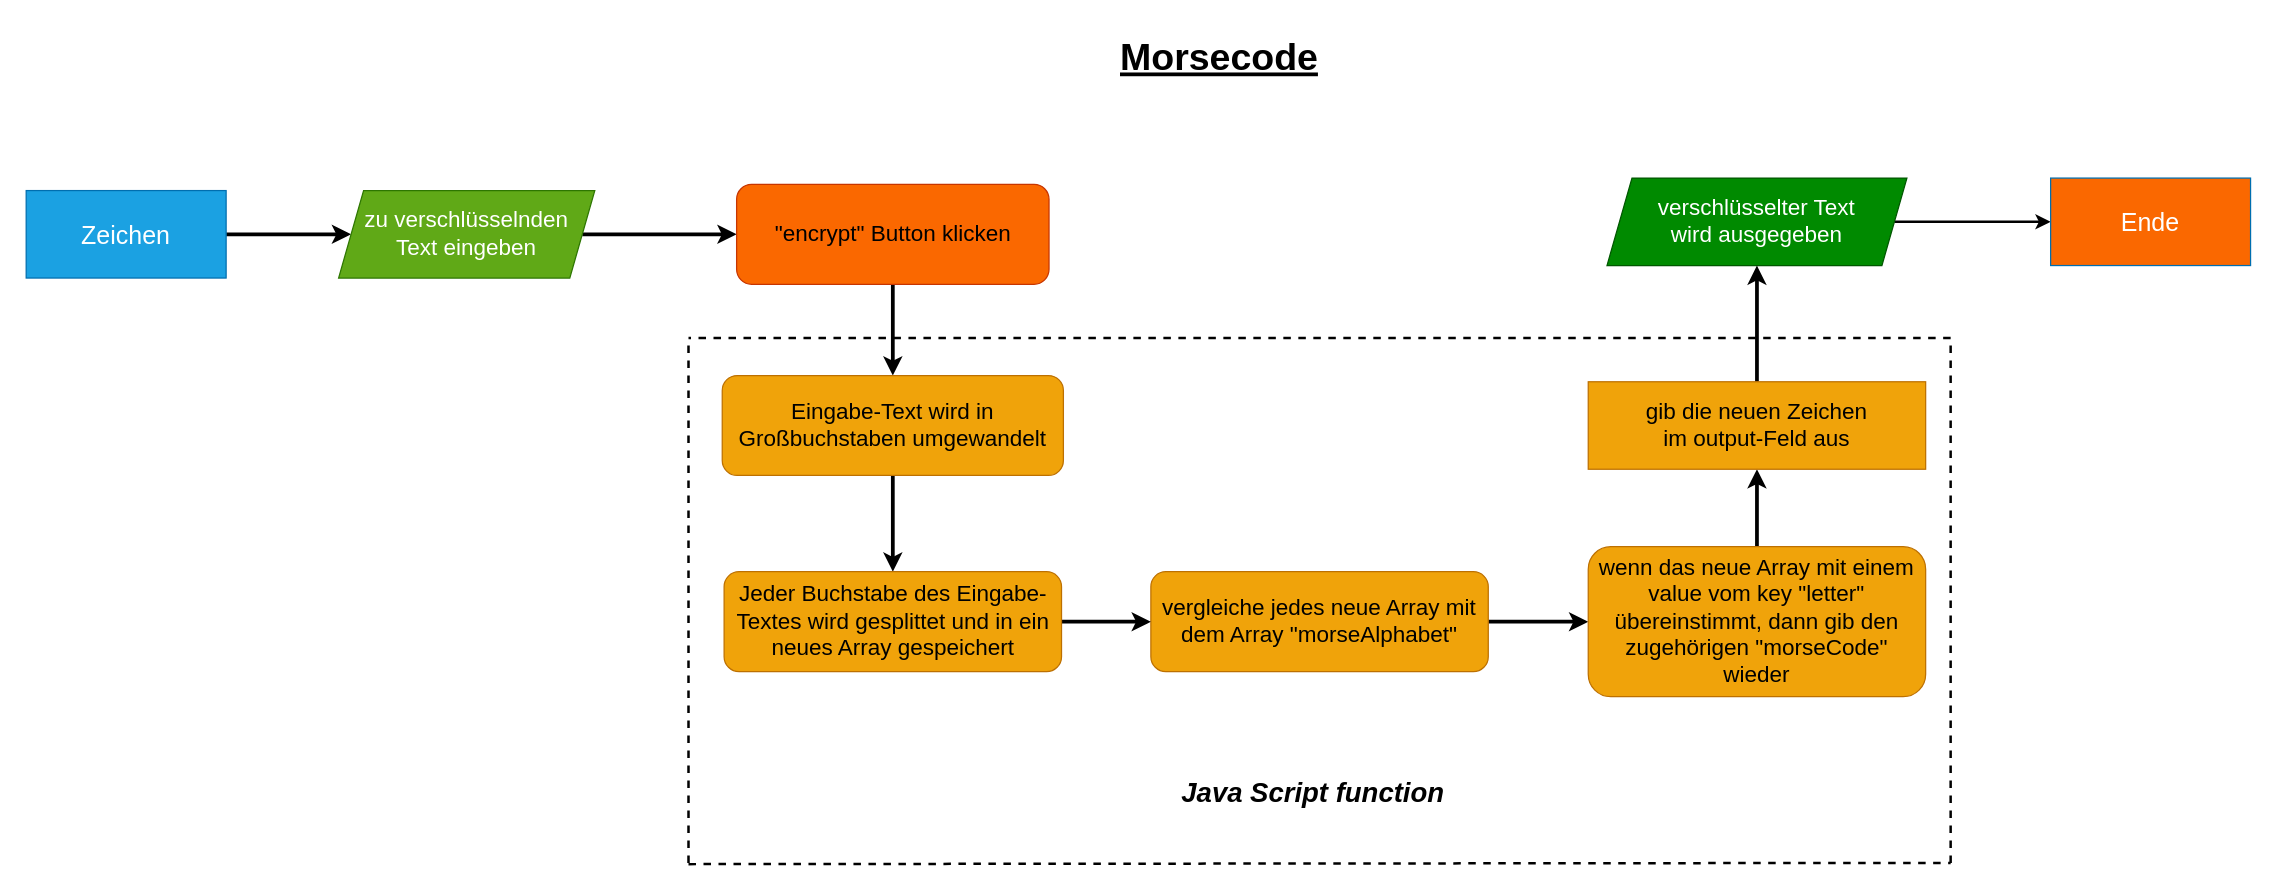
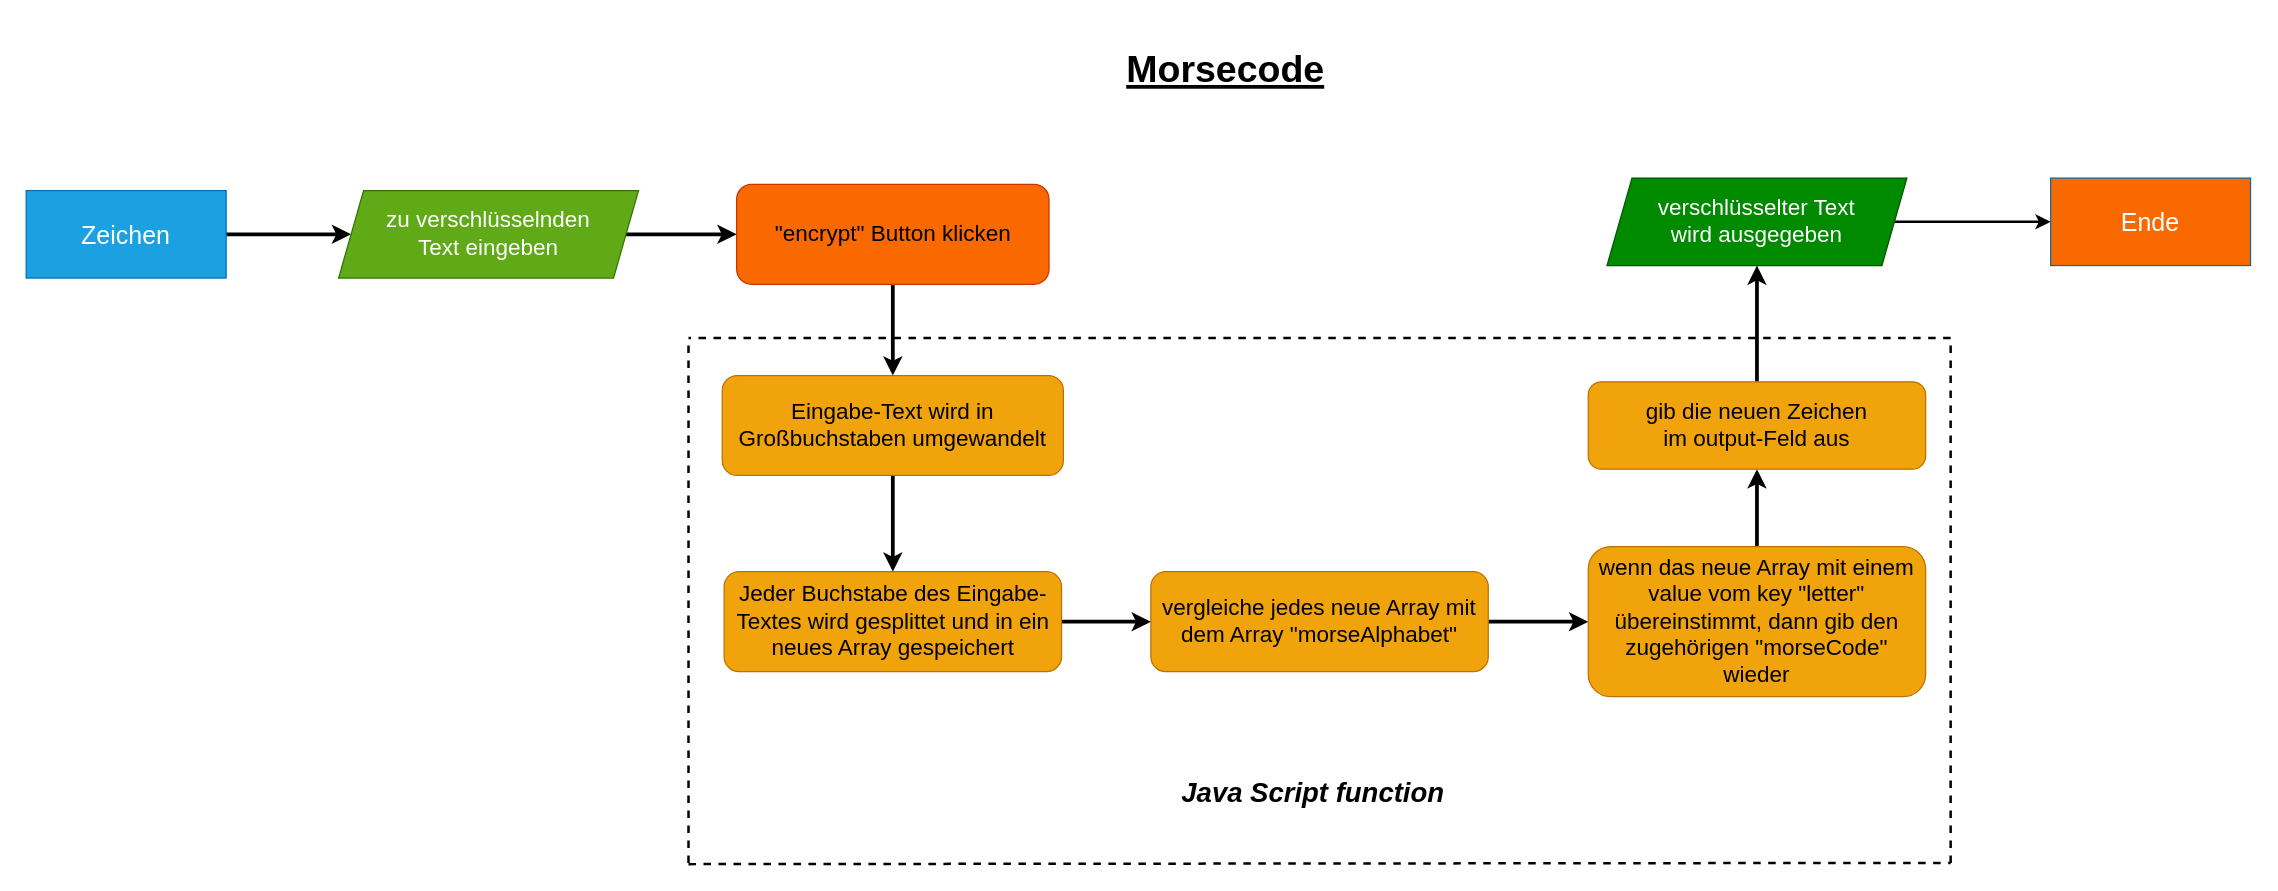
node "Morsecode": moved (1219, 57) -> (1226, 69)
node "zu verschlüsselnden Text eingeben": size 256x88 -> 300x88
node "gib die neuen Zeichen im output-Feld aus": shape rectangle -> rounded rectangle
